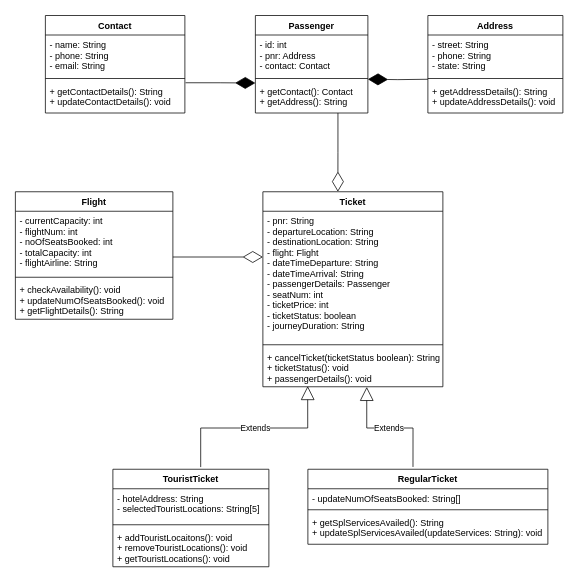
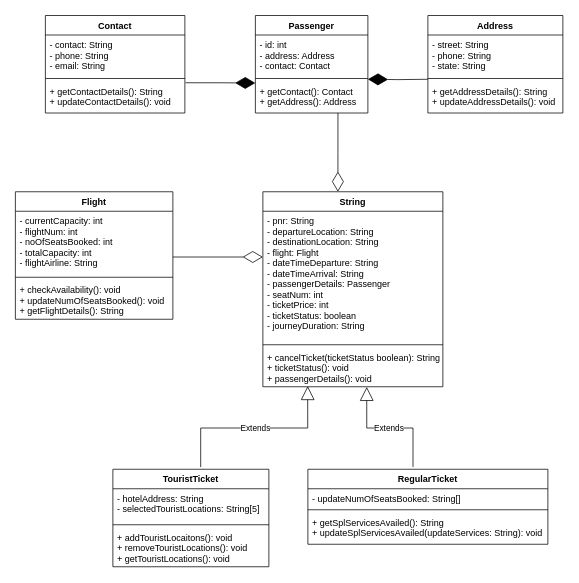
node "- name: String - phone: String - email: String": label "- name: String - phone: String - email: String" -> "- contact: String - phone: String - email: String"
node "- id: int - pnr: Address - contact: Contact": label "- id: int - pnr: Address - contact: Contact" -> "- id: int - address: Address - contact: Contact"
node "+ getContact(): Contact + getAddress(): String": label "+ getContact(): Contact + getAddress(): String" -> "+ getContact(): Contact + getAddress(): Address"
node "Ticket": label "Ticket" -> "String"
